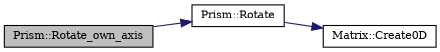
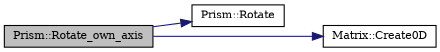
edge "Prism::Rotate" -> "Matrix::Create0D": now "Prism::Rotate_own_axis" -> "Matrix::Create0D"
